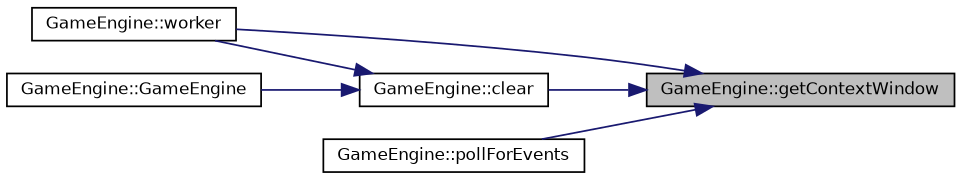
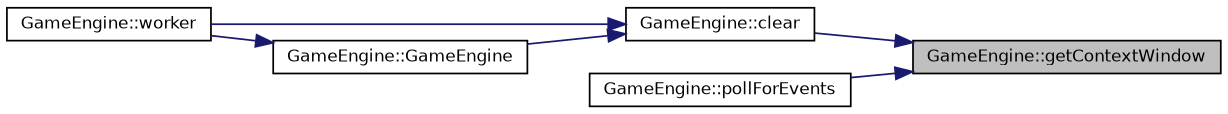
edge "GameEngine::worker" -> "GameEngine::getContextWindow": now "GameEngine::worker" -> "GameEngine::GameEngine"
